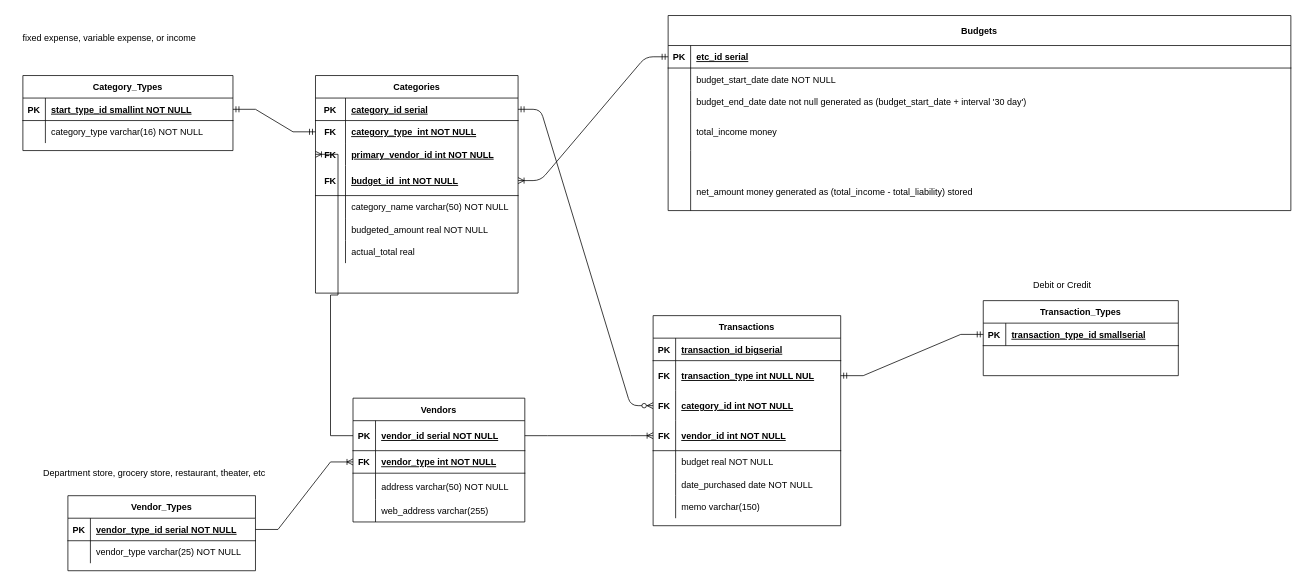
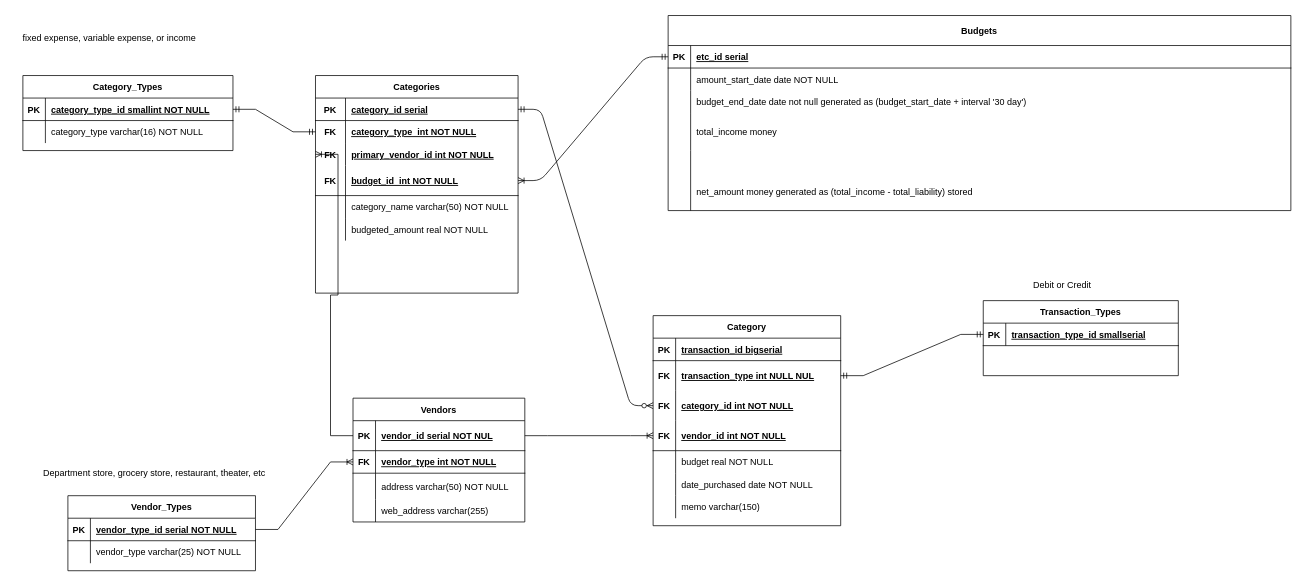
node "budget_start_date date NOT NULL": label "budget_start_date date NOT NULL" -> "amount_start_date date NOT NULL"
node "start_type_id smallint NOT NULL": label "start_type_id smallint NOT NULL" -> "category_type_id smallint NOT NULL"
node "actual_total real": removed
node "Transactions": label "Transactions" -> "Category"
node "vendor_id serial NOT NULL": label "vendor_id serial NOT NULL" -> "vendor_id serial NOT NUL"
